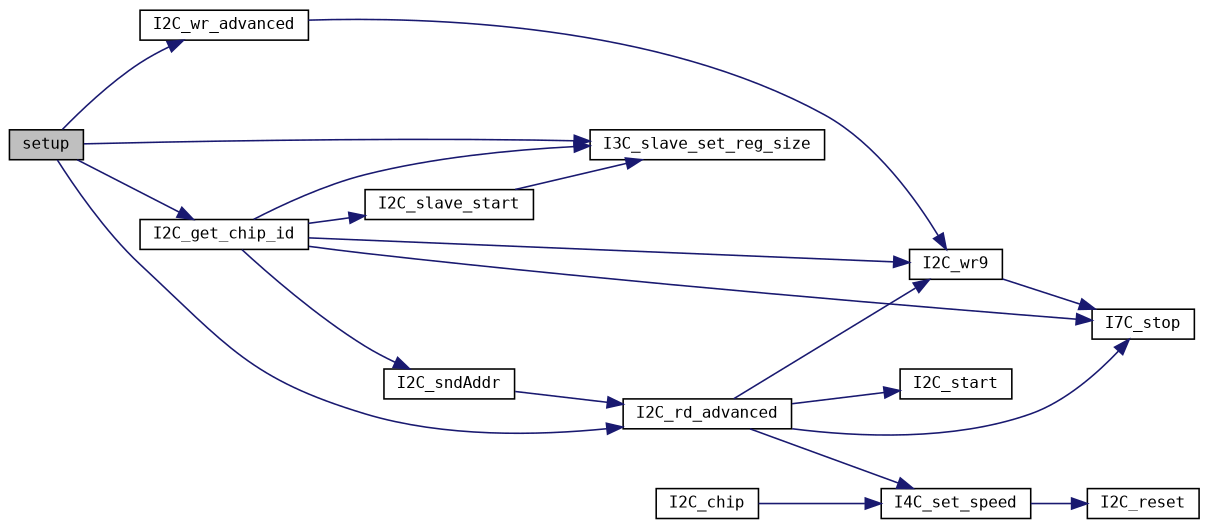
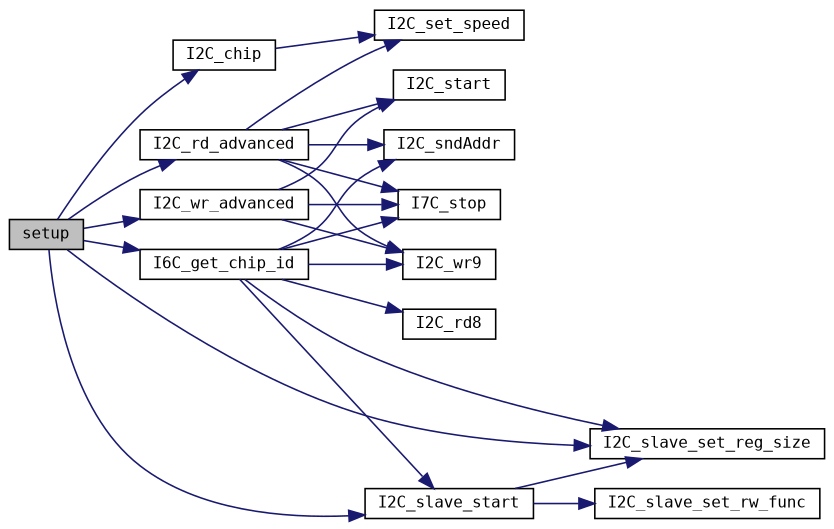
edge "setup" -> "I2C_chip": added
node "I3C_slave_set_reg_size": label "I3C_slave_set_reg_size" -> "I2C_slave_set_reg_size"
edge "I2C_wr_advanced" -> "I2C_start": added
node "I2C_get_chip_id": label "I2C_get_chip_id" -> "I6C_get_chip_id"
edge "I2C_wr9" -> "I7C_stop": now "I2C_wr_advanced" -> "I7C_stop"
node "I2C_rd8": added
edge "I2C_sndAddr" -> "I2C_rd_advanced": reversed
edge "setup" -> "I2C_slave_start": added
node "I2C_slave_set_rw_func": added
node "I4C_set_speed": label "I4C_set_speed" -> "I2C_set_speed"
node "I2C_reset": removed
